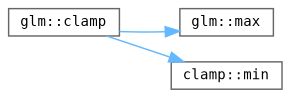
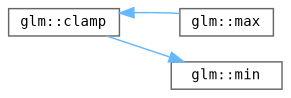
edge "glm::clamp" -> "glm::max": reversed
node "clamp::min": label "clamp::min" -> "glm::min"
